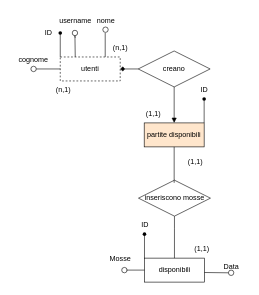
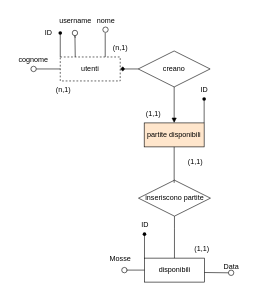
node "inseriscono mosse": label "inseriscono mosse" -> "inseriscono partite"
